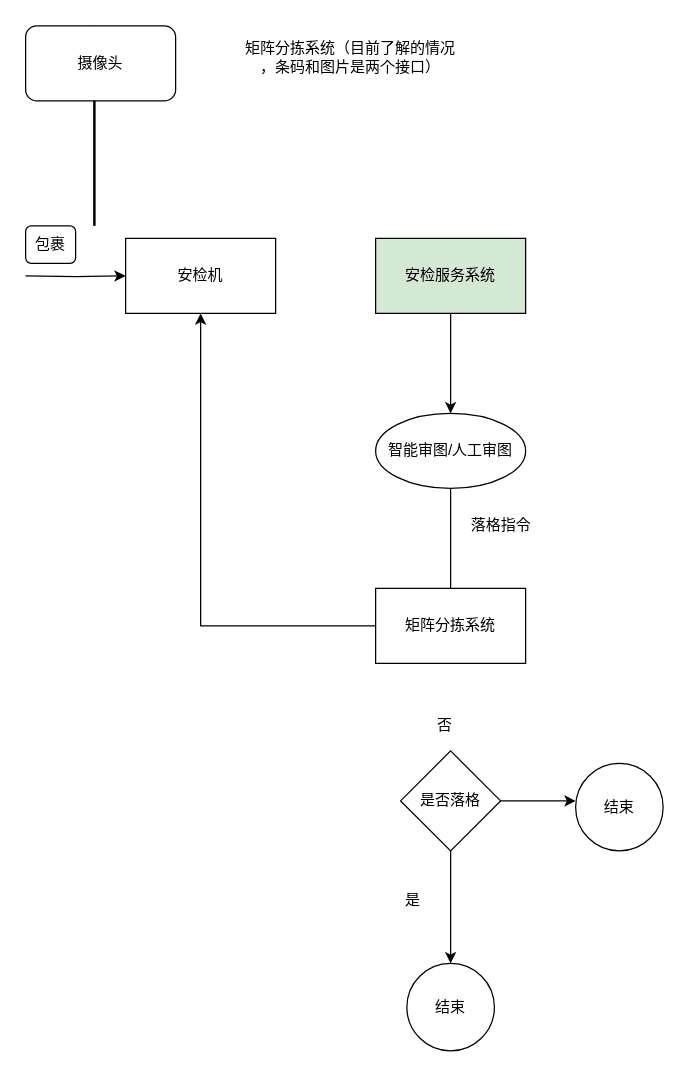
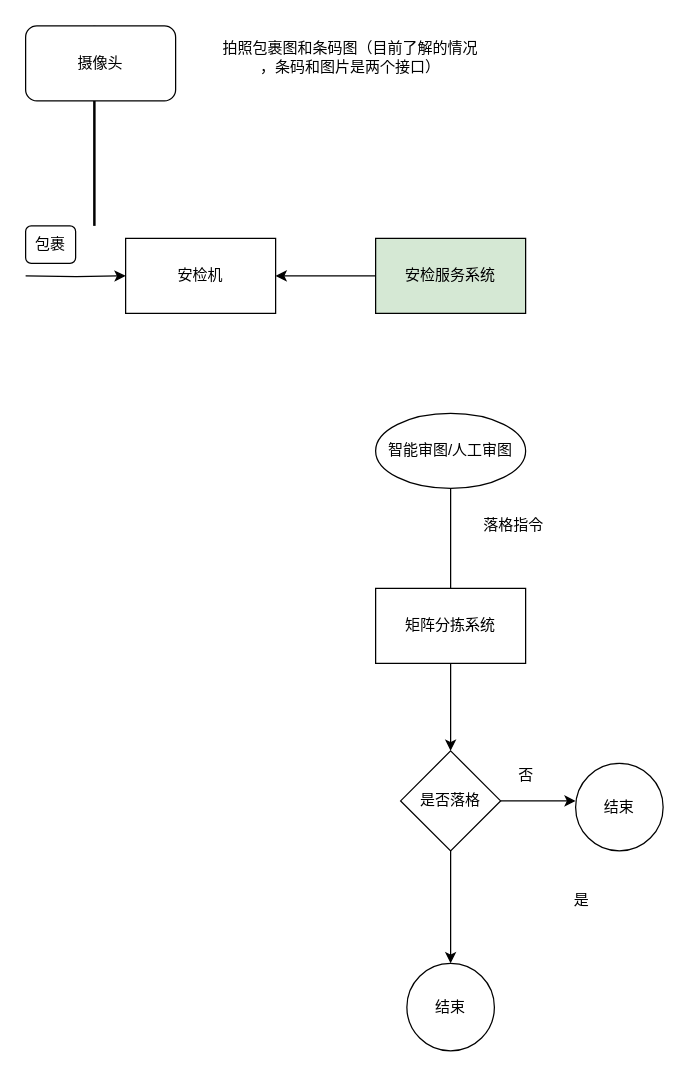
node "矩阵分拣系统（目前了解的情况 ，条码和图片是两个接口）": label "矩阵分拣系统（目前了解的情况 ，条码和图片是两个接口）" -> "拍照包裹图和条码图（目前了解的情况 ，条码和图片是两个接口）"
edge "安检服务系统" -> "智能审图/人工审图": now "安检服务系统" -> "安检机"
node "落格指令": moved (501, 526) -> (513, 526)
edge "矩阵分拣系统" -> "安检机": now "矩阵分拣系统" -> "是否落格"
node "否": moved (444, 726) -> (526, 776)
node "是": moved (413, 901) -> (582, 901)
